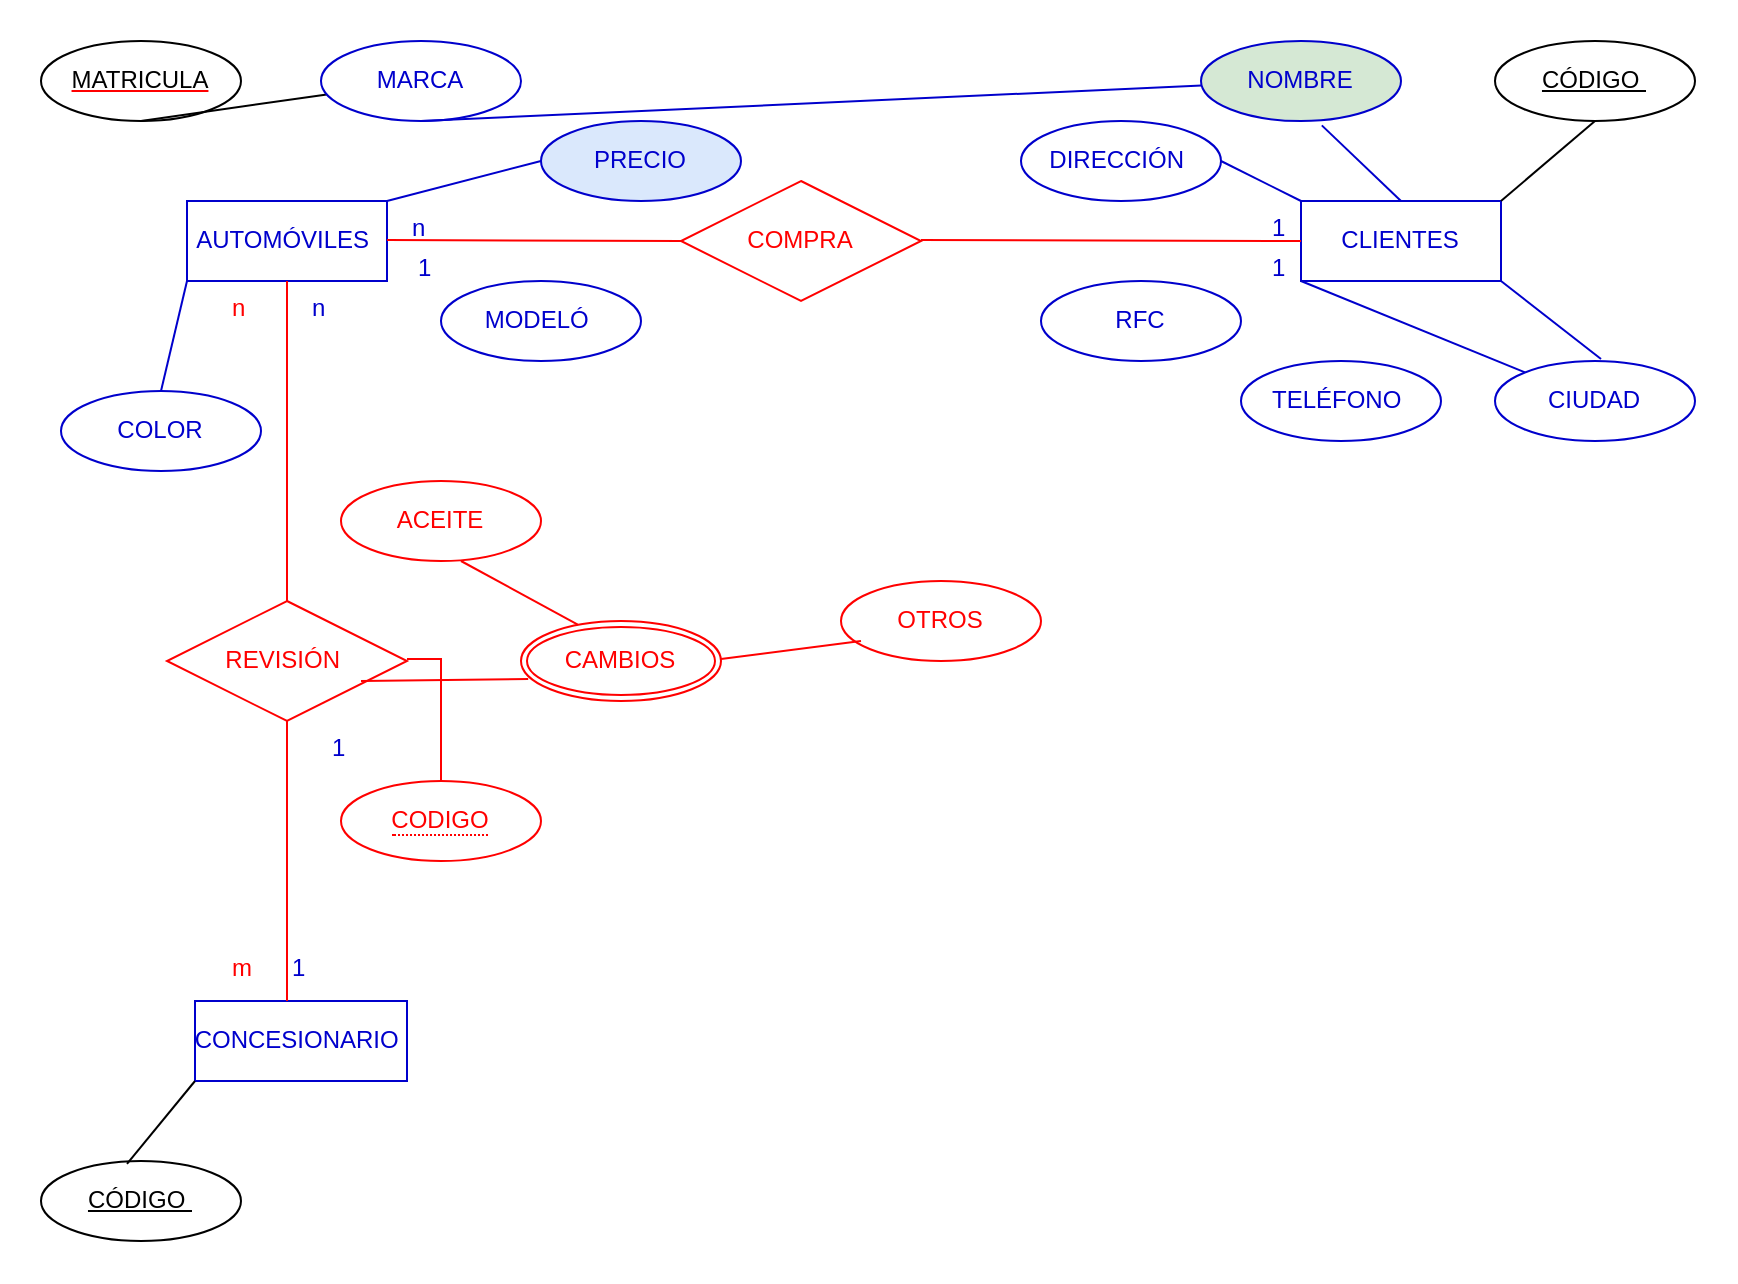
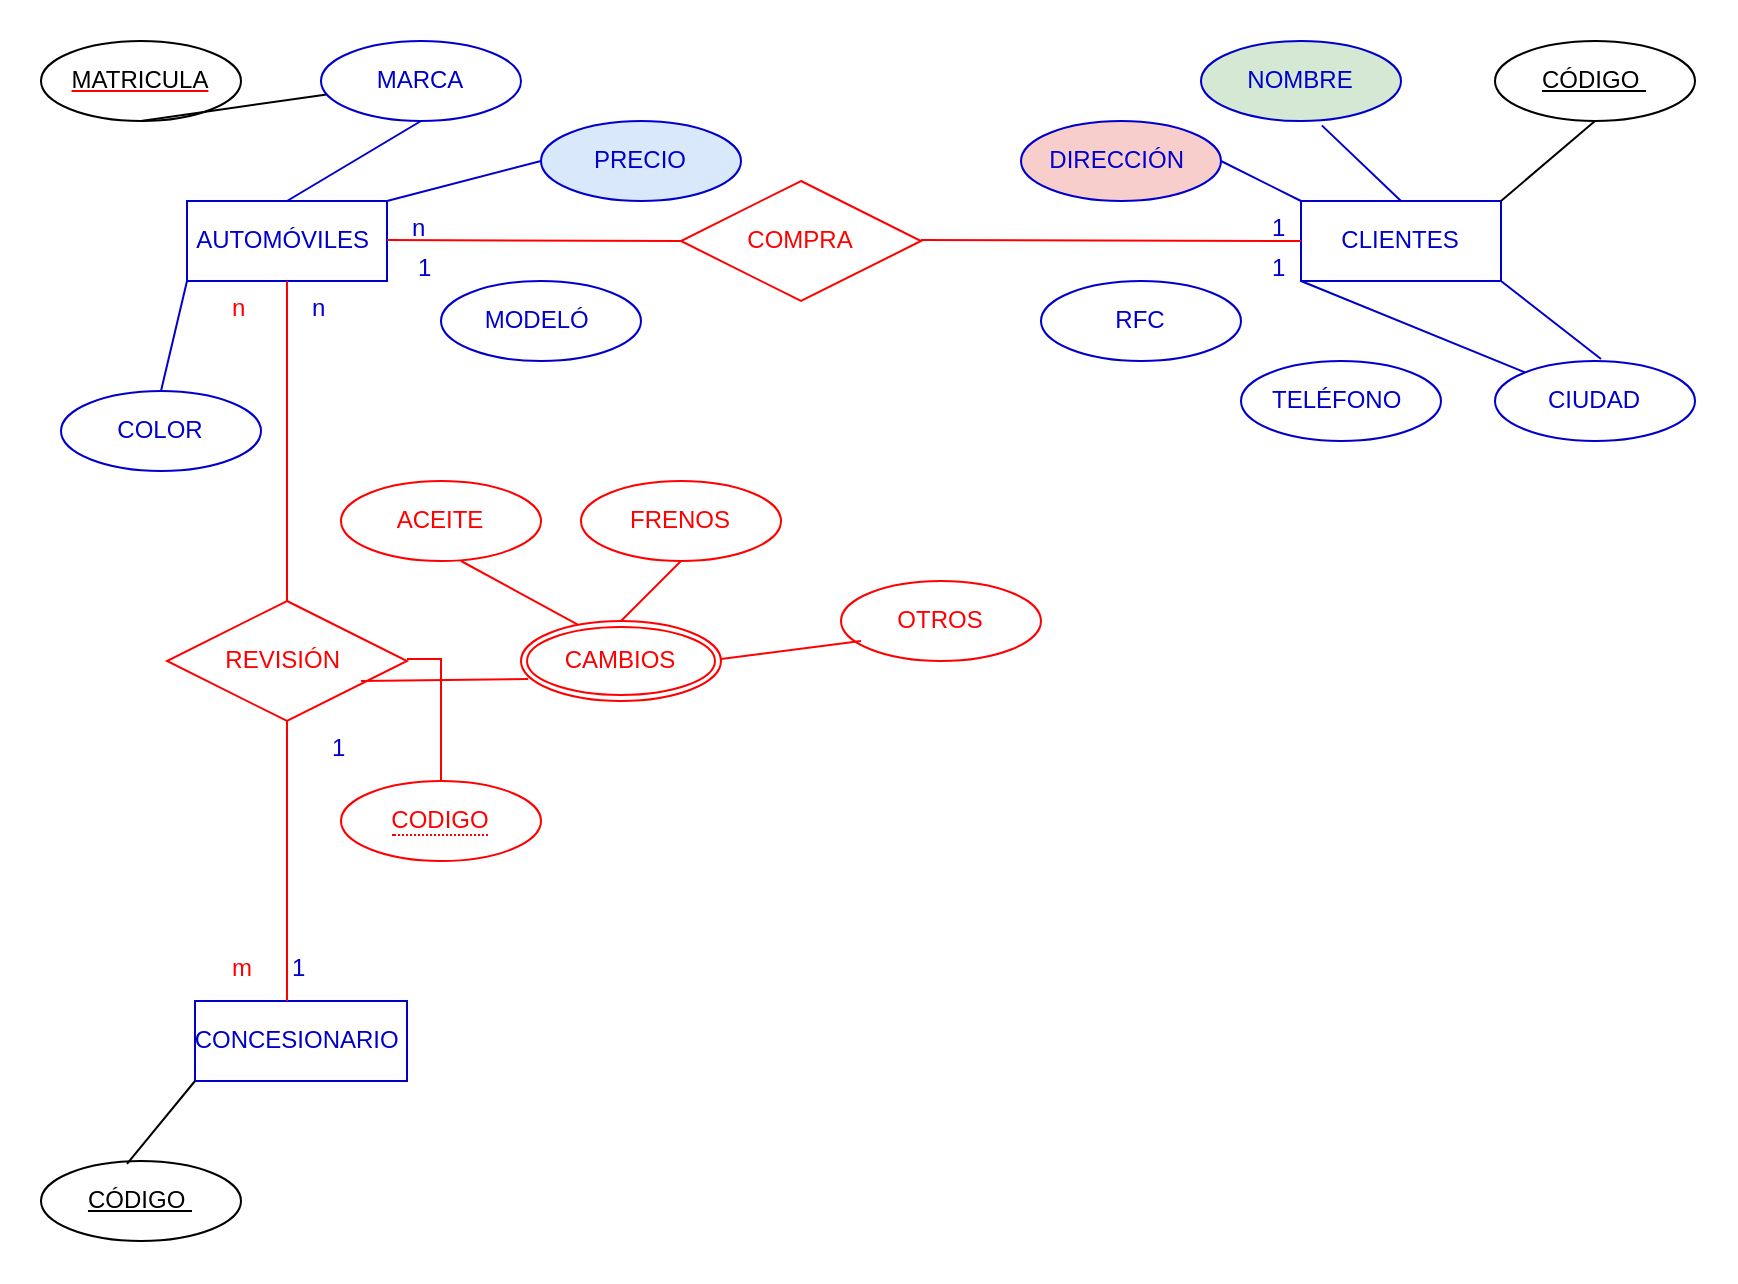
edge "MARCA" -- "NOMBRE": now "MARCA" -- "AUTOMÓVILES"
node "DIRECCIÓN": fillcolor #ffffff -> #f8cecc
node "FRENOS": added
edge "FRENOS" -- "CAMBIOS": added
